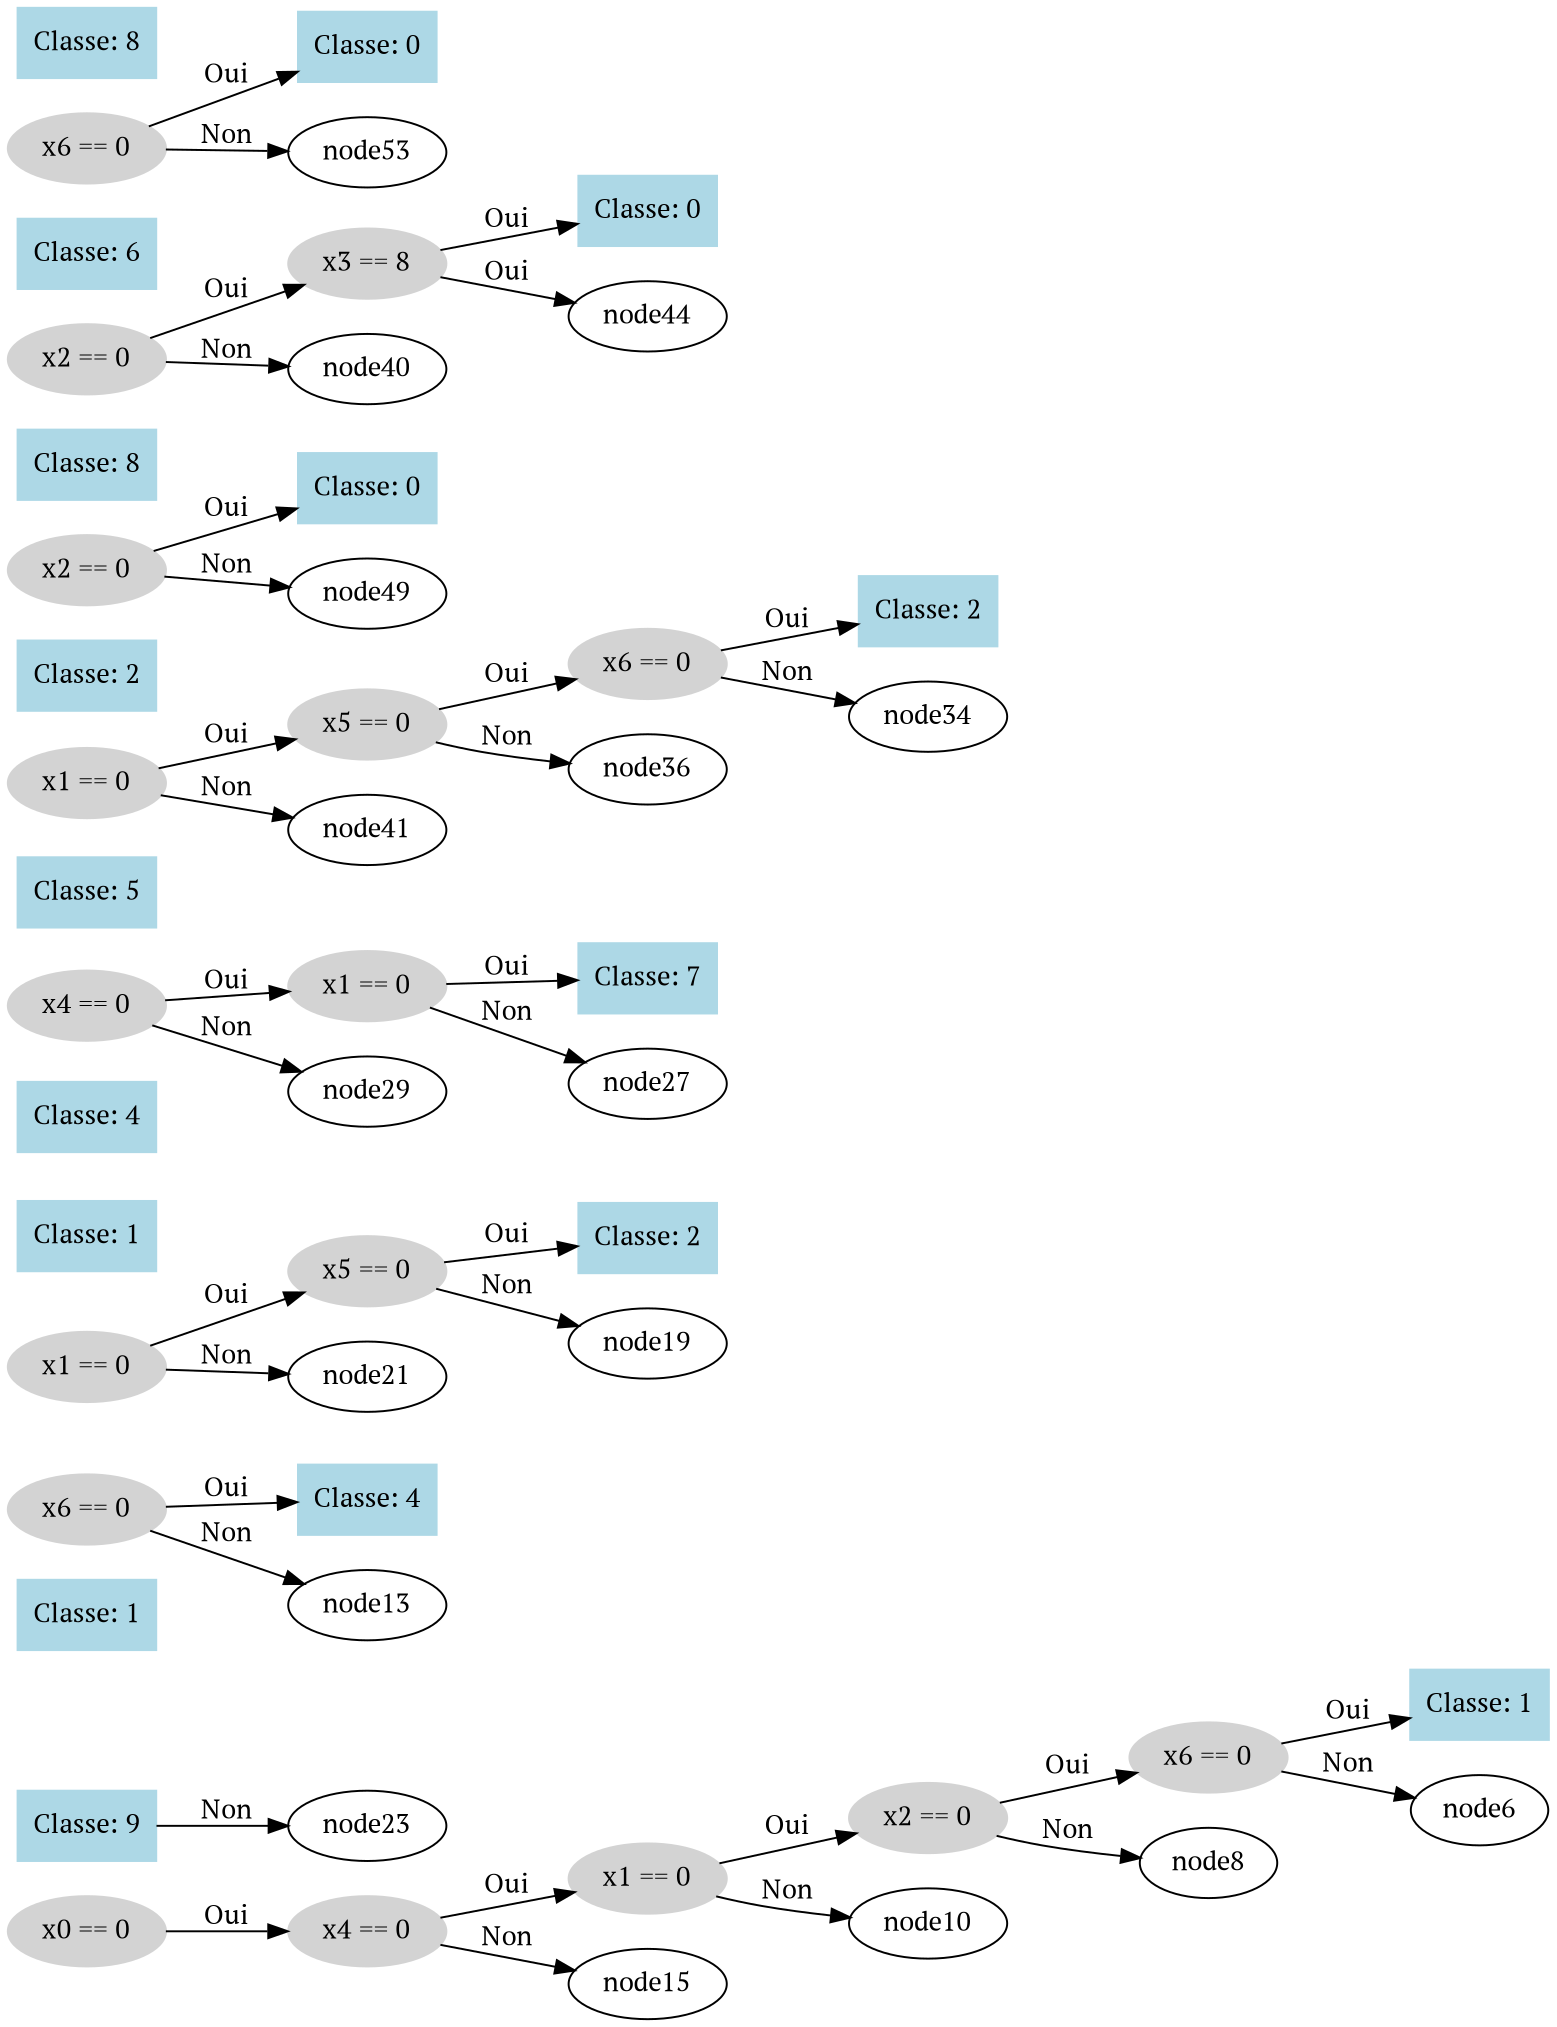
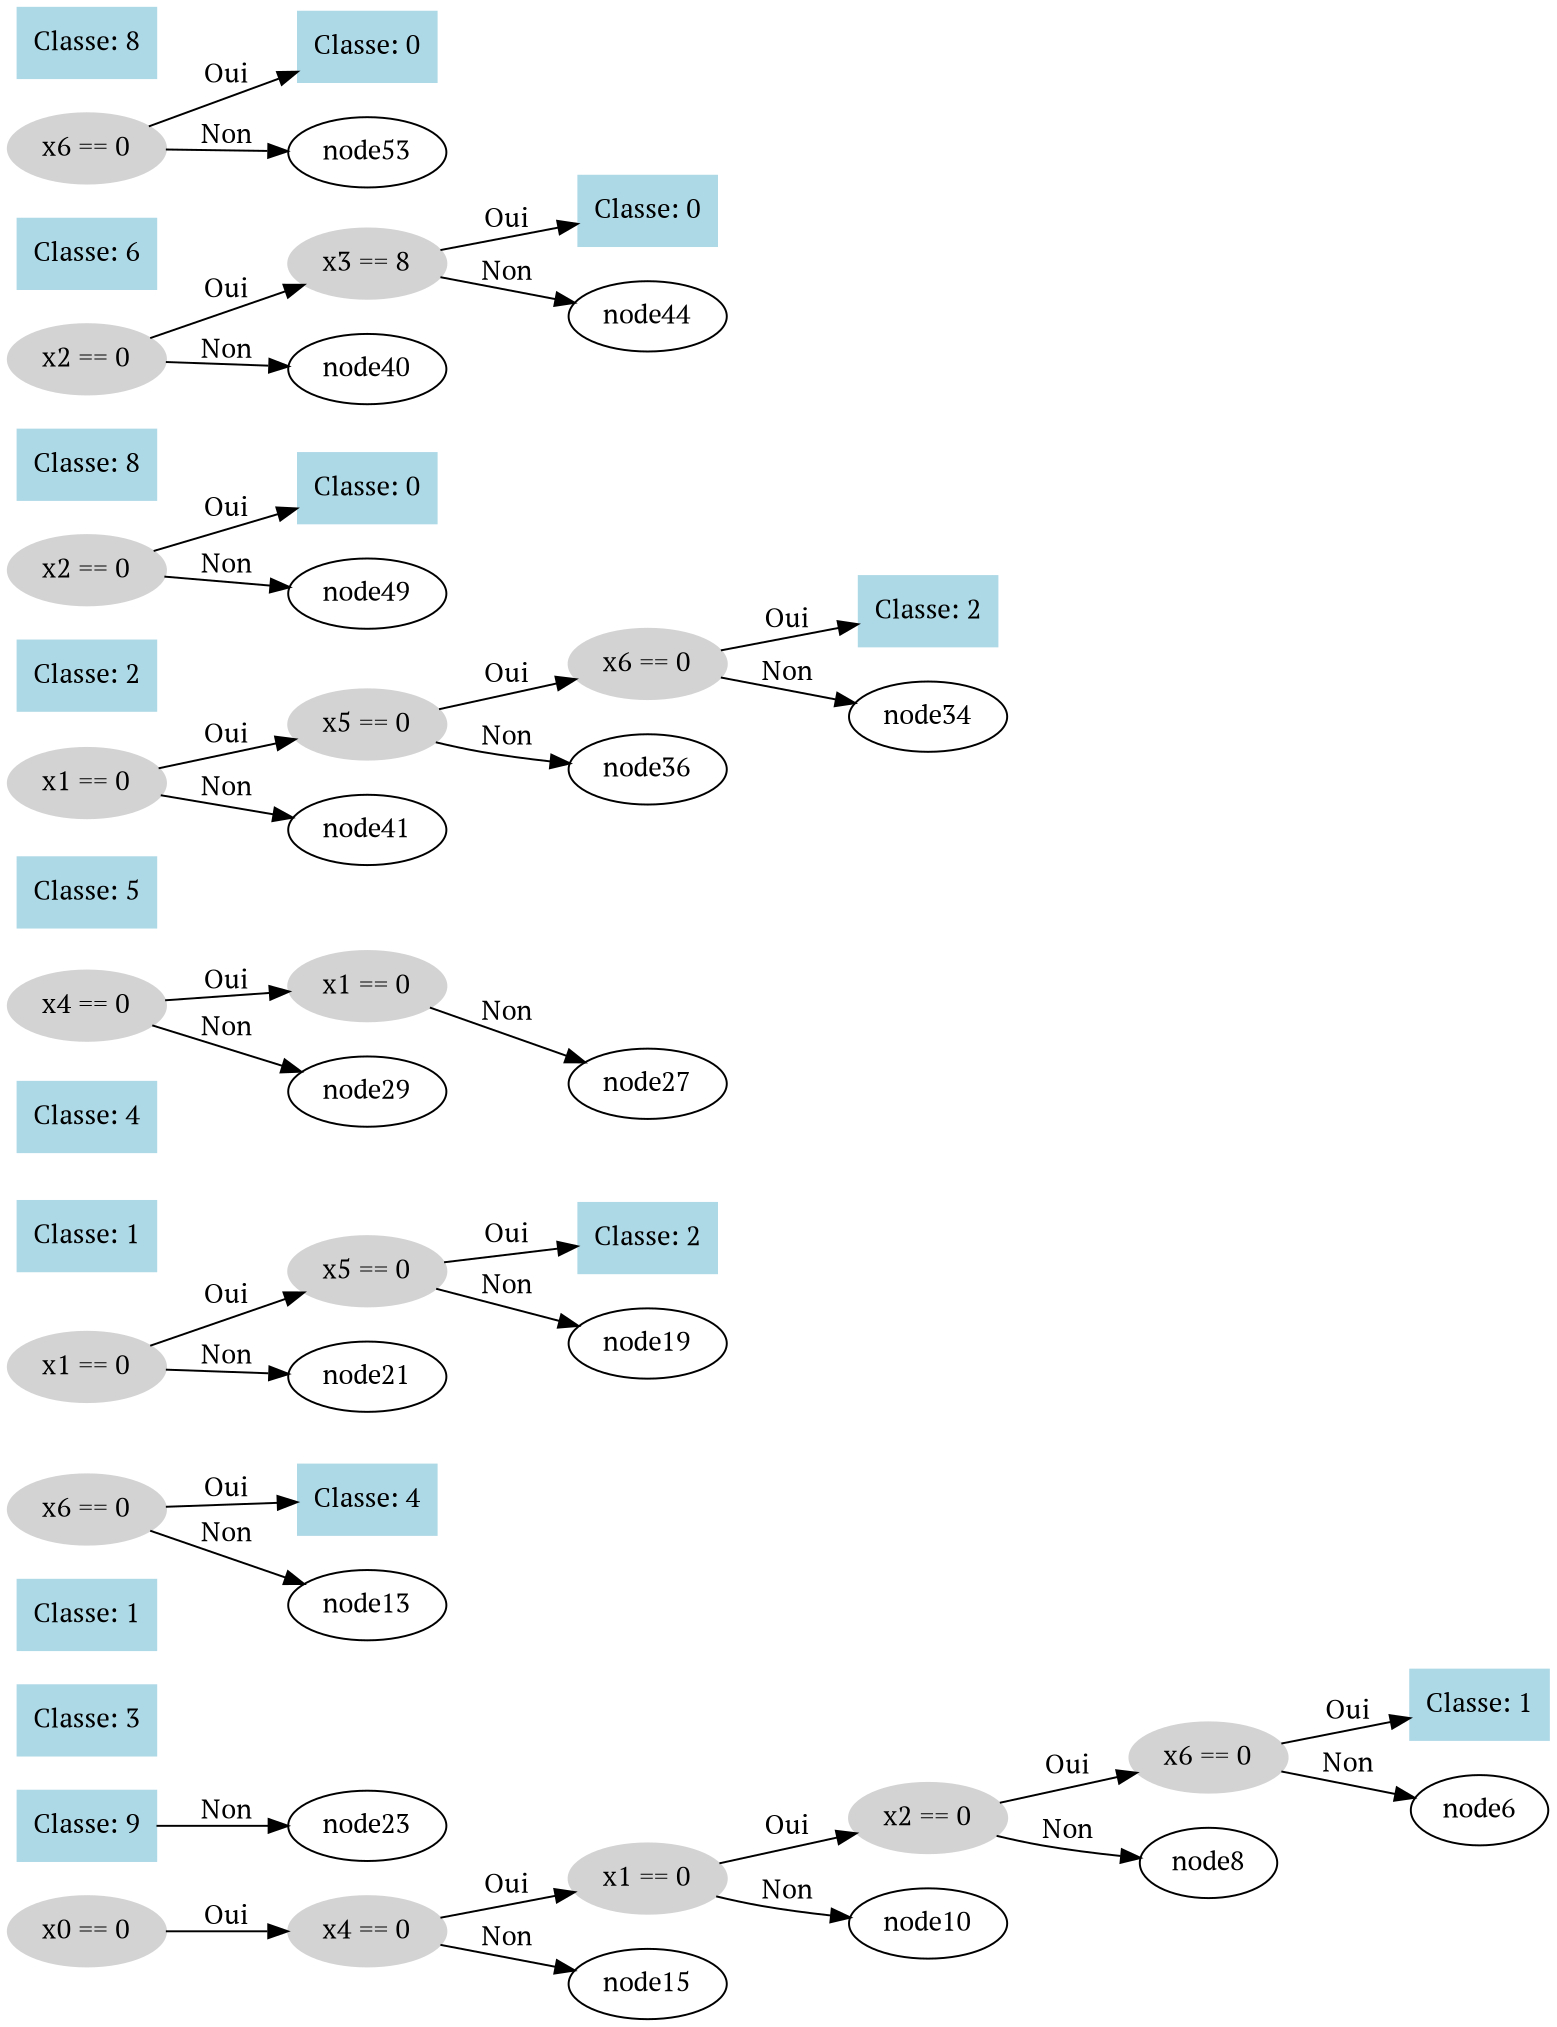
edge "x3 == 8" -> "node44": label "Oui" -> "Non"
node "Classe: 7": removed
node "Classe: 3": added
